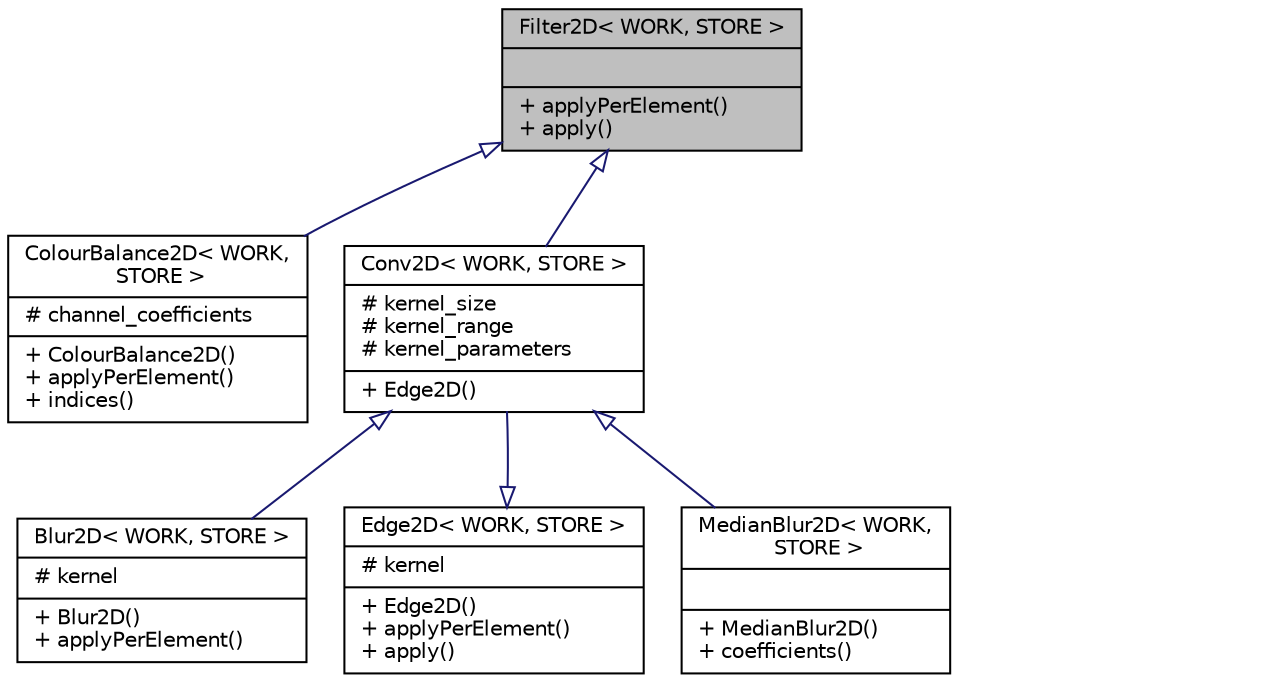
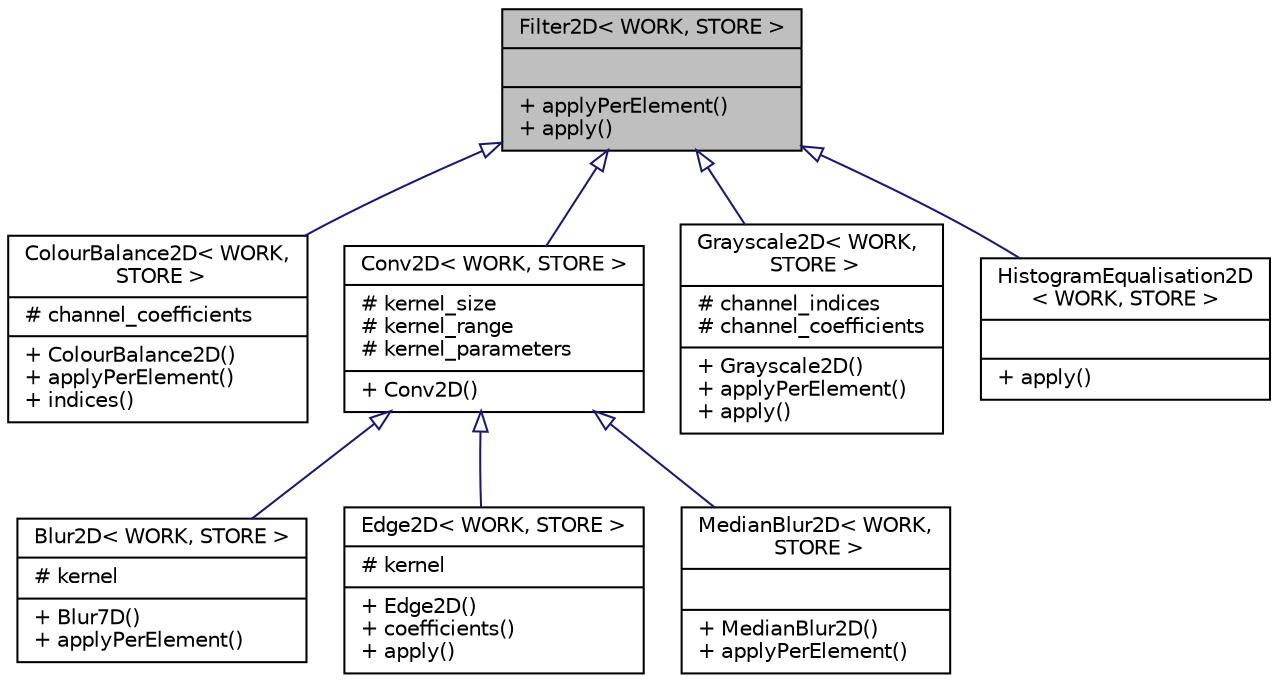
node "Grayscale2D< WORK,": added
node "HistogramEqualisation2D": added
node "Conv2D< WORK, STORE >": text "+ Edge2D()" -> "+ Conv2D()"
edge "Conv2D< WORK, STORE >" -> "Edge2D< WORK, STORE >": reversed
node "Blur2D< WORK, STORE >": text "+ Blur2D()" -> "+ Blur7D()"
node "Edge2D< WORK, STORE >": text "+ applyPerElement()" -> "+ coefficients()"
node "MedianBlur2D< WORK,": text "+ coefficients()" -> "+ applyPerElement()"
